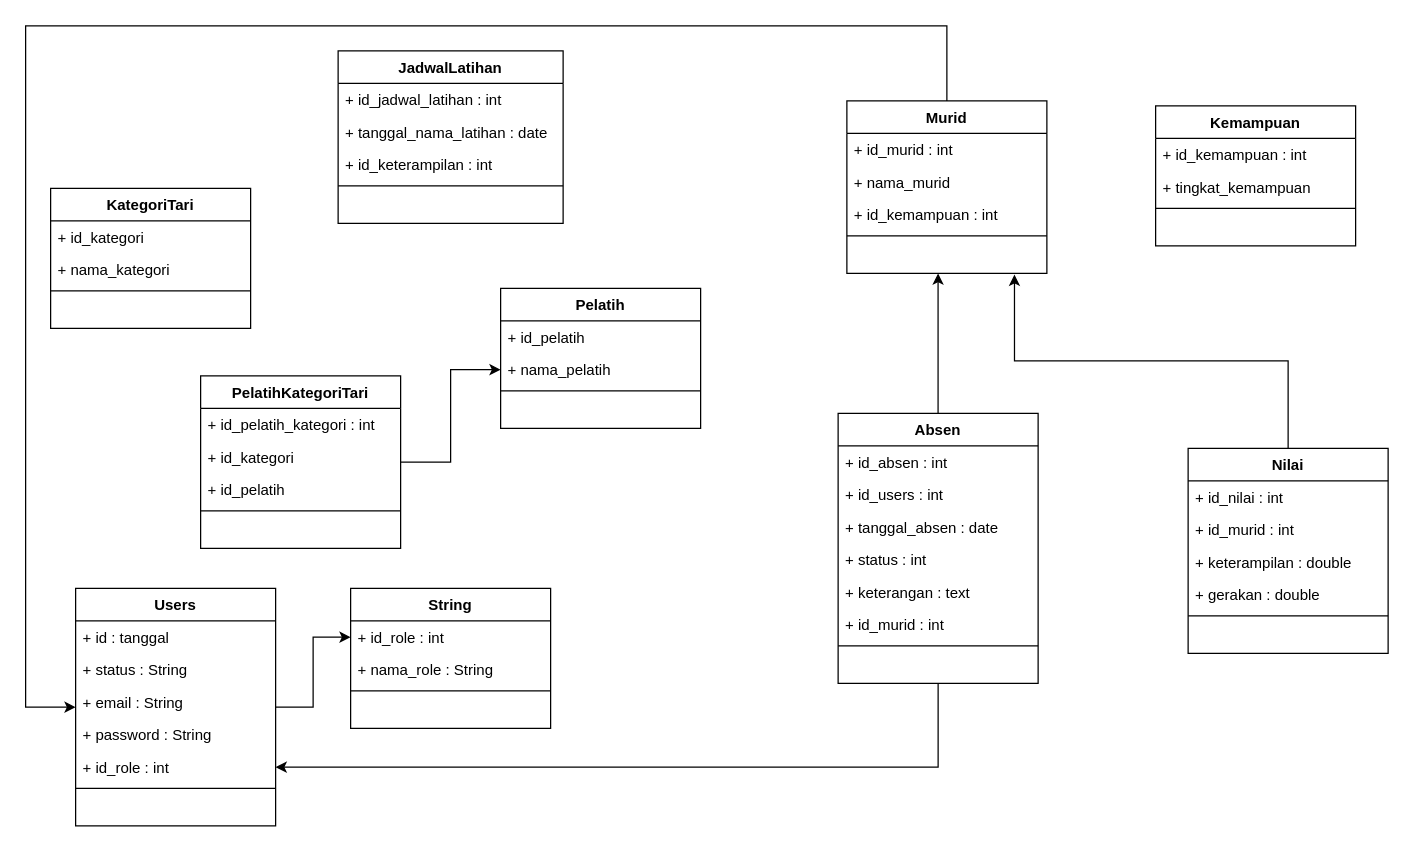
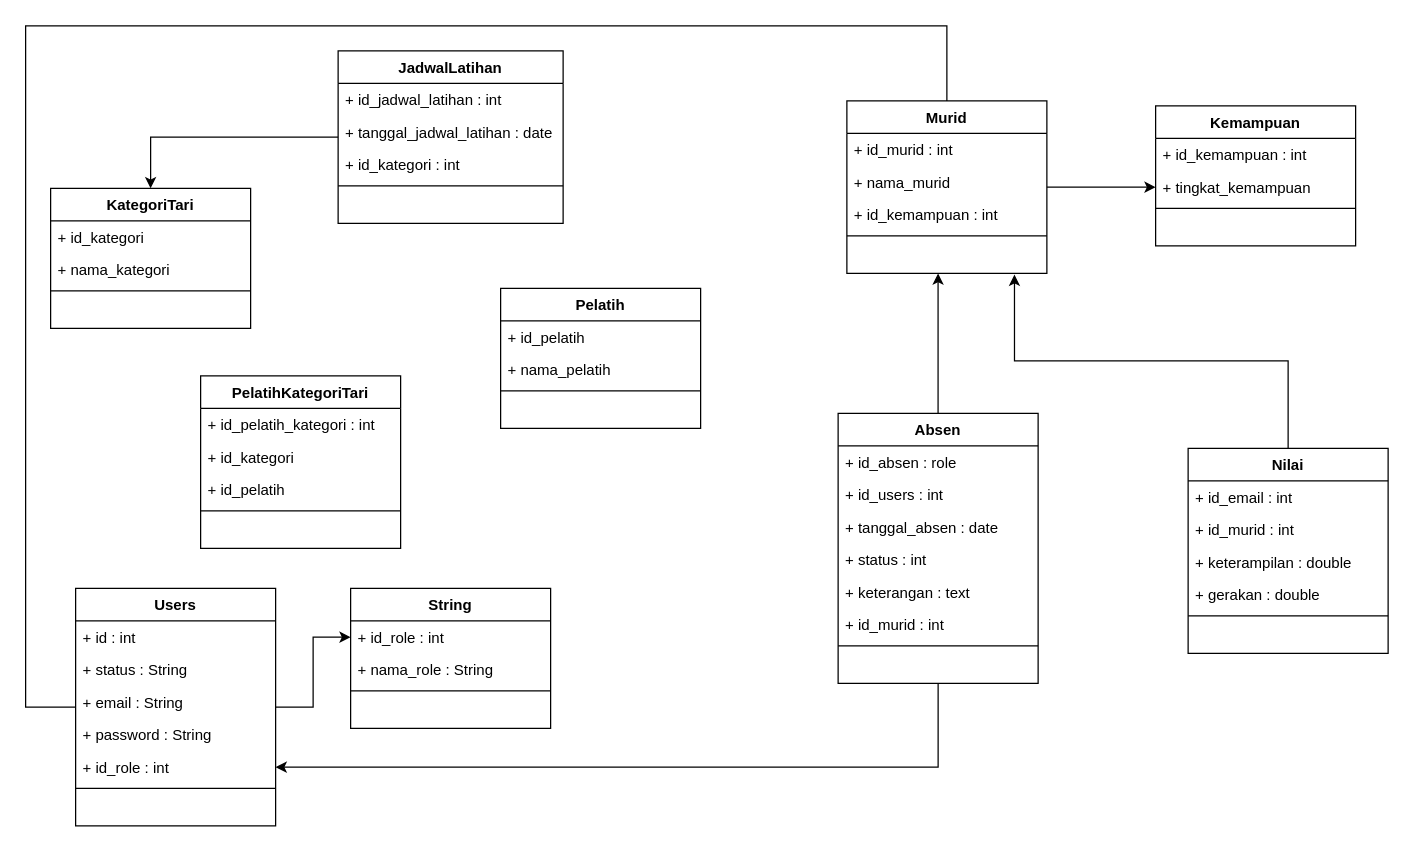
node "+ tanggal_nama_latihan : date": label "+ tanggal_nama_latihan : date" -> "+ tanggal_jadwal_latihan : date"
edge "JadwalLatihan" -> "KategoriTari": added
node "+ id_keterampilan : int": label "+ id_keterampilan : int" -> "+ id_kategori : int"
edge "Murid" -> "+ tingkat_kemampuan": added
edge "PelatihKategoriTari" -> "+ nama_pelatih": removed
node "+ id_absen : int": label "+ id_absen : int" -> "+ id_absen : role"
node "+ id_nilai : int": label "+ id_nilai : int" -> "+ id_email : int"
node "+ id : tanggal": label "+ id : tanggal" -> "+ id : int"
edge "Murid" -> "Users": arrowhead classic -> none
